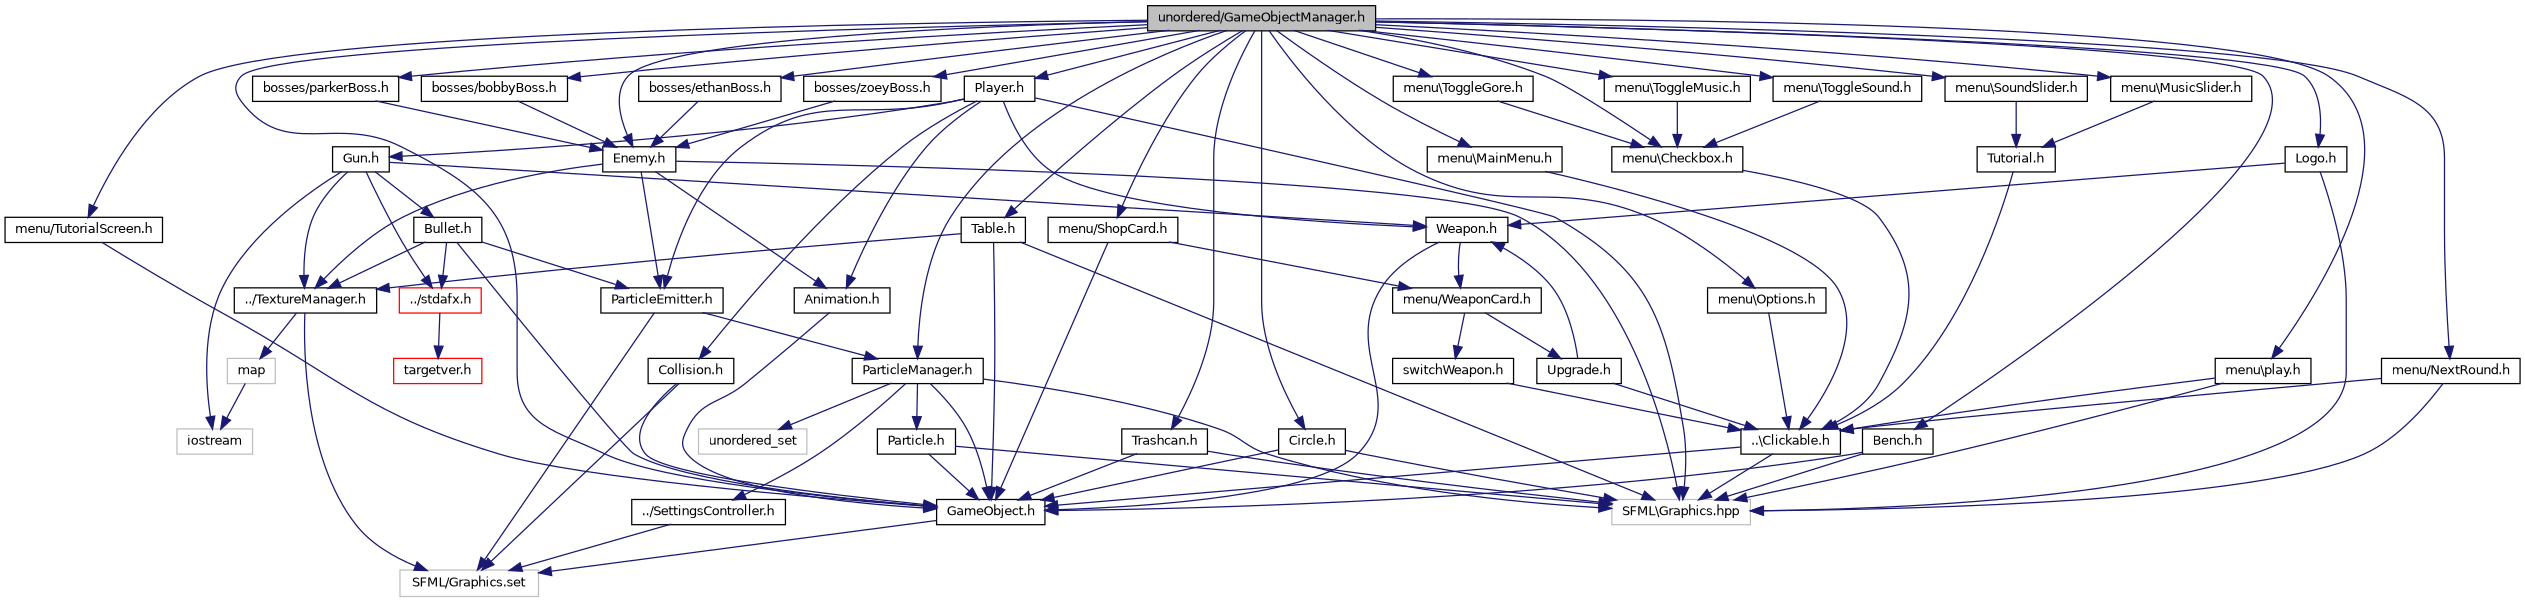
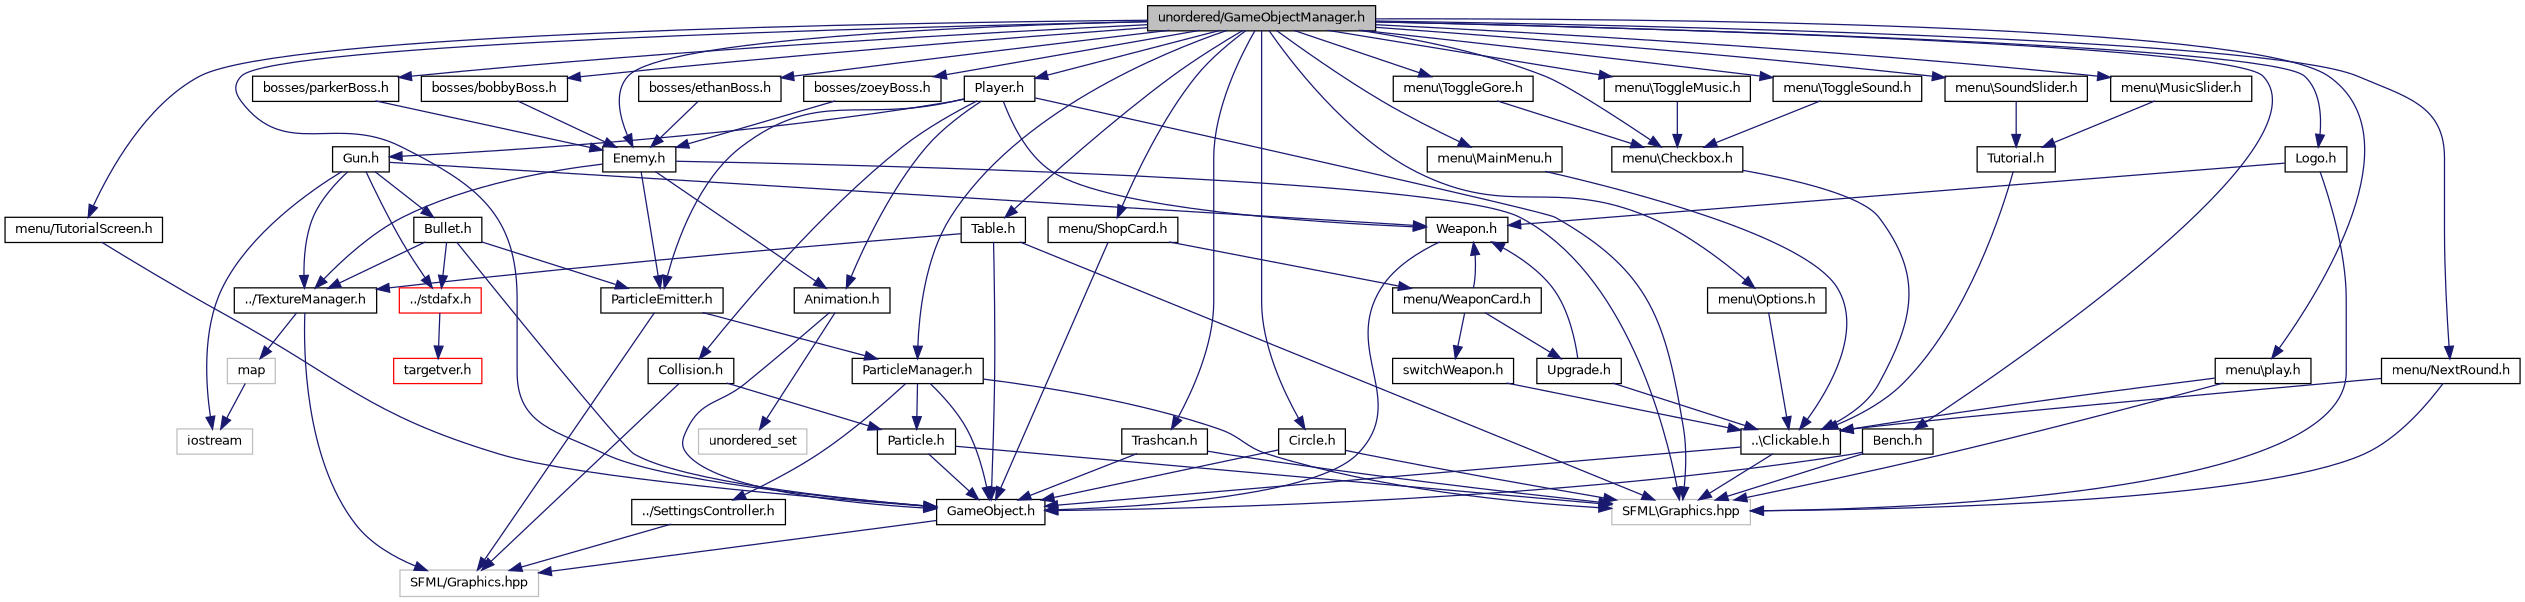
edge "Weapon.h" -> "menu/WeaponCard.h": reversed
edge "ParticleManager.h" -> "unordered_set": now "Animation.h" -> "unordered_set"
edge "Collision.h" -> "GameObject.h": now "Collision.h" -> "Particle.h"
node "SFML/Graphics.set": label "SFML/Graphics.set" -> "SFML/Graphics.hpp"
